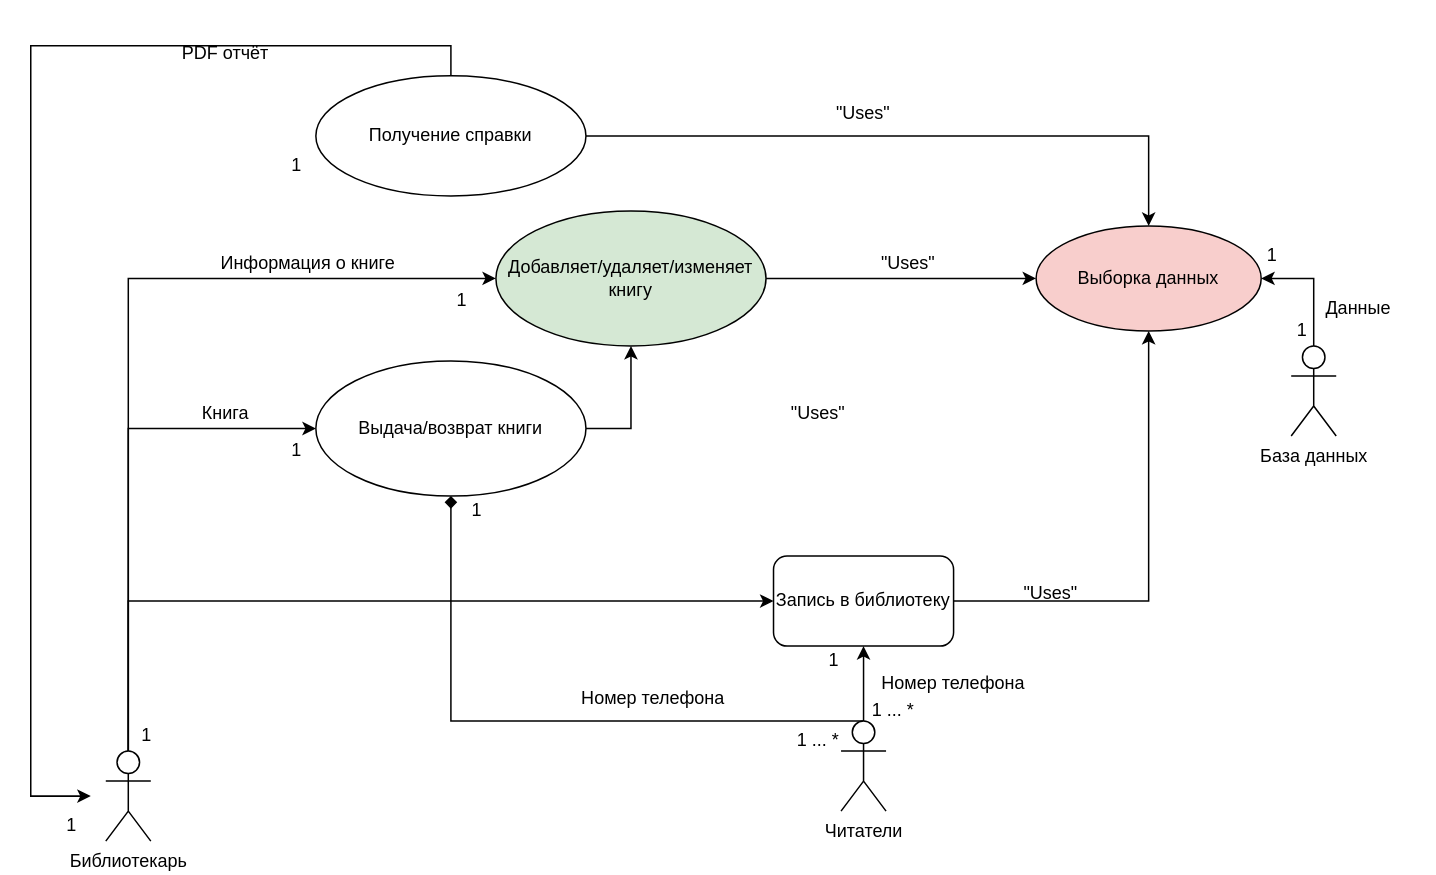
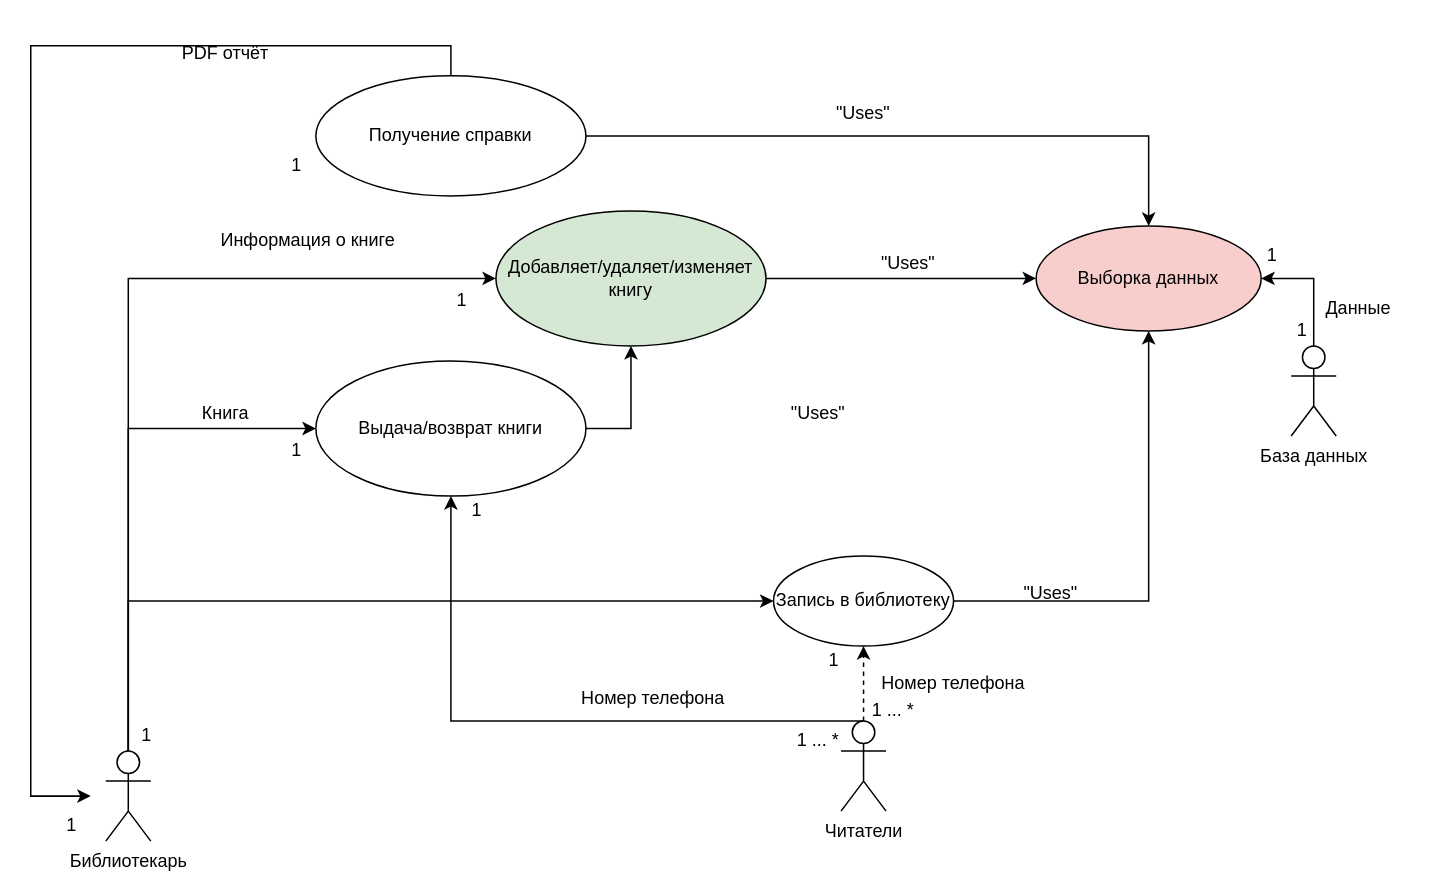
node "Информация о книге": moved (308, 263) -> (308, 241)
edge "Читатели" -> "Выдача/возврат книги": arrowhead diamond -> classic
node "Запись в библиотеку": shape rounded rectangle -> ellipse
edge "Читатели" -> "Запись в библиотеку": style solid -> dashed
